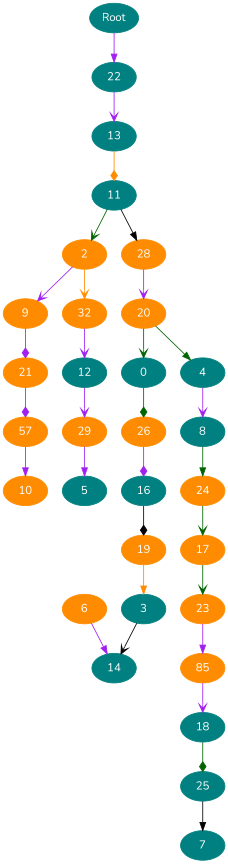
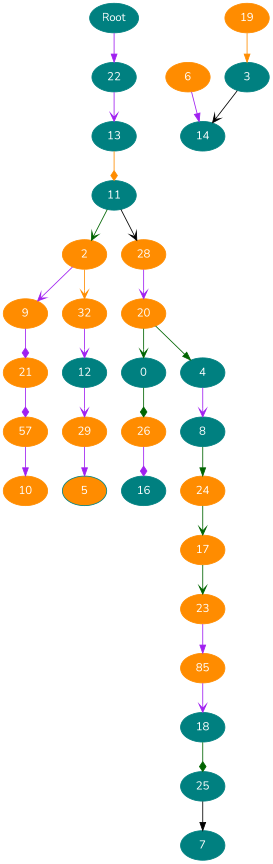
edge "11" -> "28": arrowhead normal -> vee
node "5": fillcolor teal -> darkorange
edge "16" -> "19": removed
